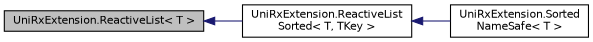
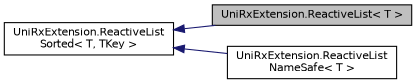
edge "UniRxExtension.ReactiveList Sorted< T, TKey >" -> "UniRxExtension.ReactiveList< T >": reversed
node "UniRxExtension.Sorted NameSafe< T >": label "UniRxExtension.Sorted NameSafe< T >" -> "UniRxExtension.ReactiveList NameSafe< T >"
